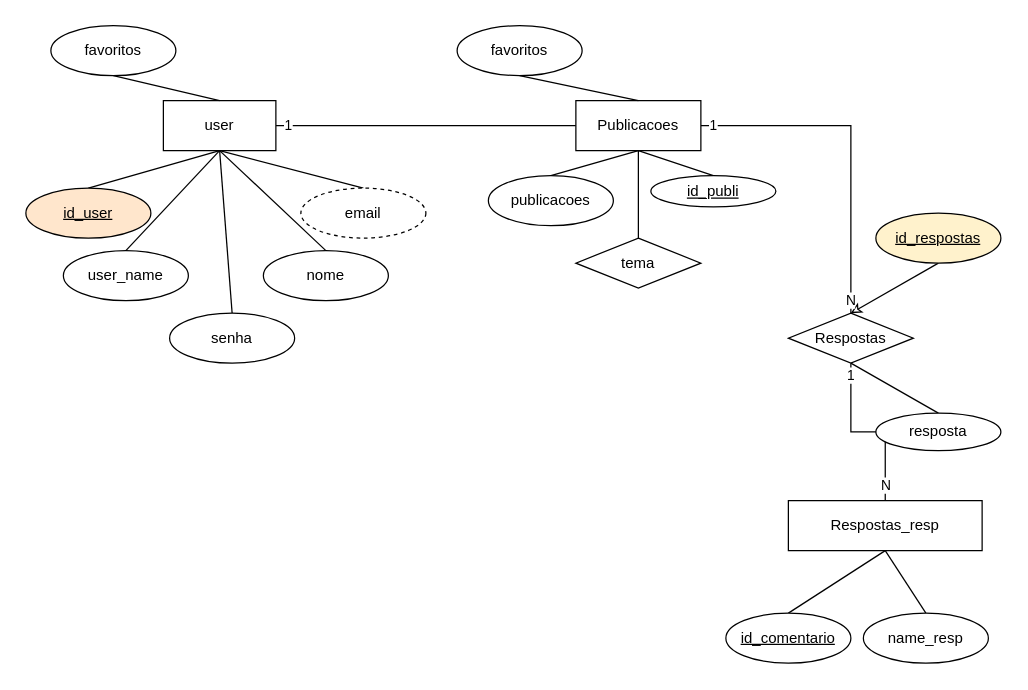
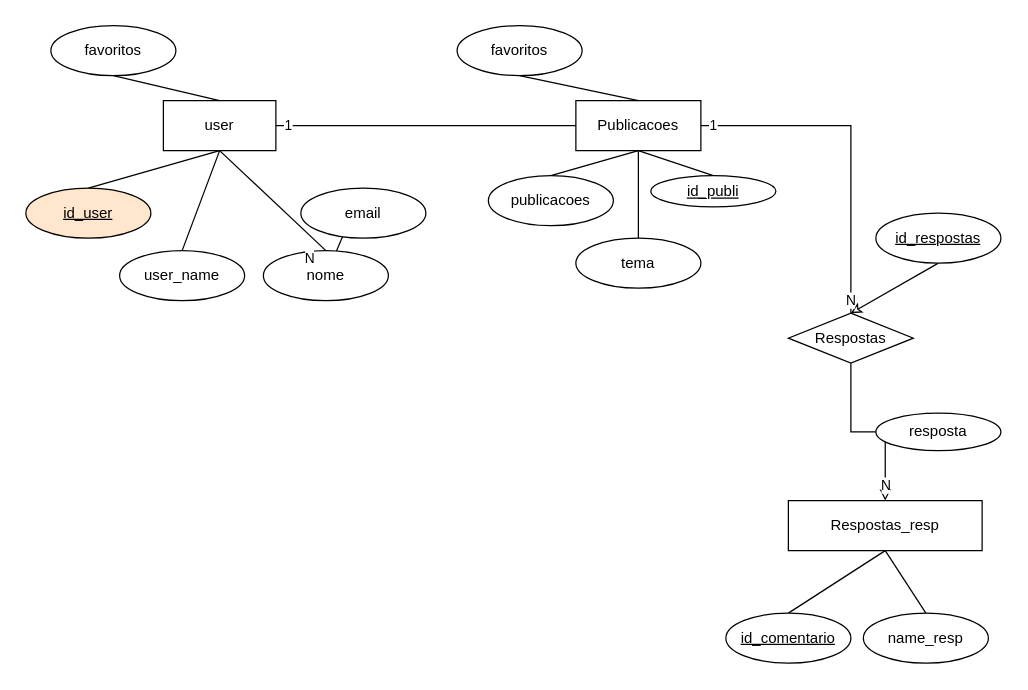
edge "user" -- "email": now "nome" -- "email"
node "email": style dashed -> solid
edge "user" -- "senha": removed
node "id_respostas": fillcolor #fff2cc -> #ffffff
node "tema": shape diamond -> ellipse
node "user_name": moved (126, 276) -> (182, 276)
node "senha": removed
edge "Respostas" -- "resposta": removed, label "1"
edge "Respostas" -- "Respostas_resp": arrowhead none -> classic
